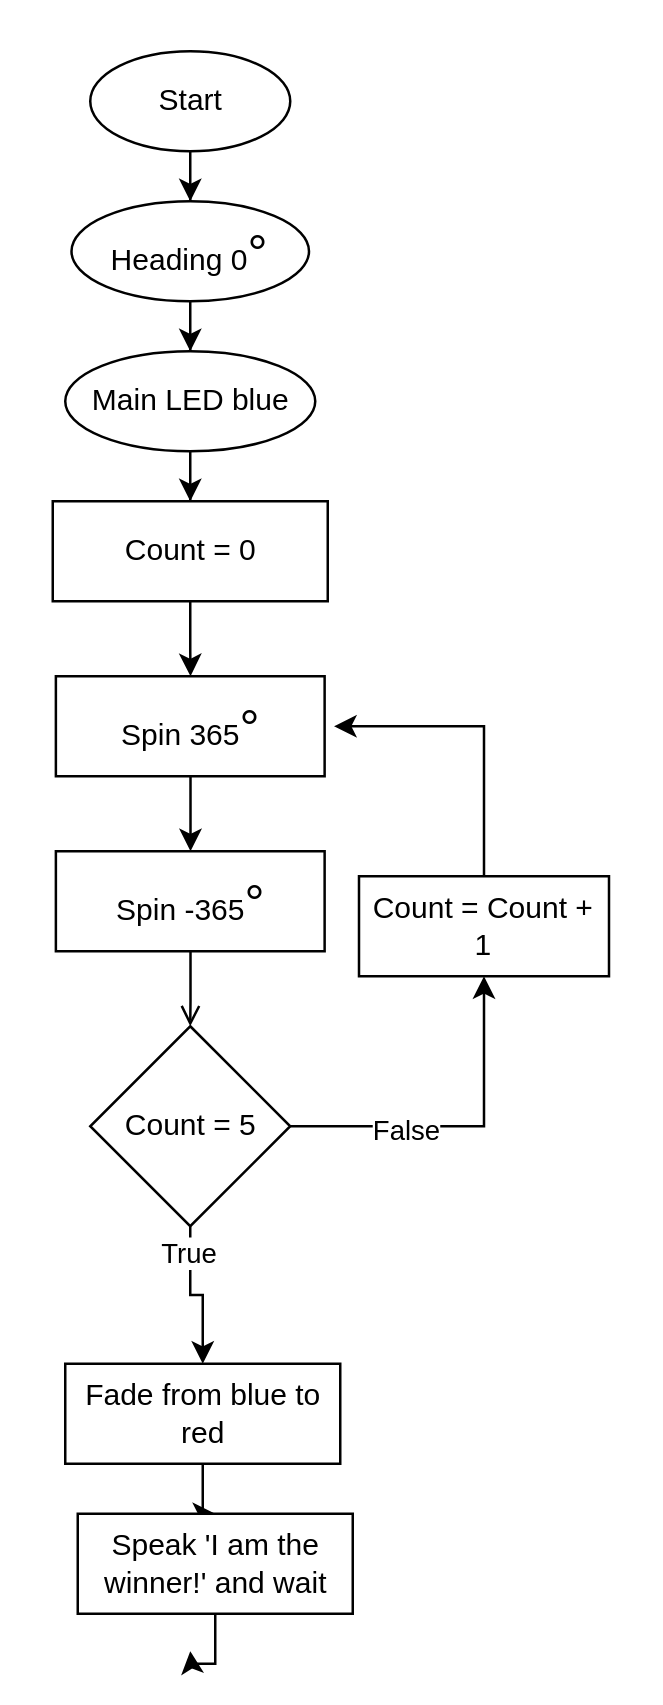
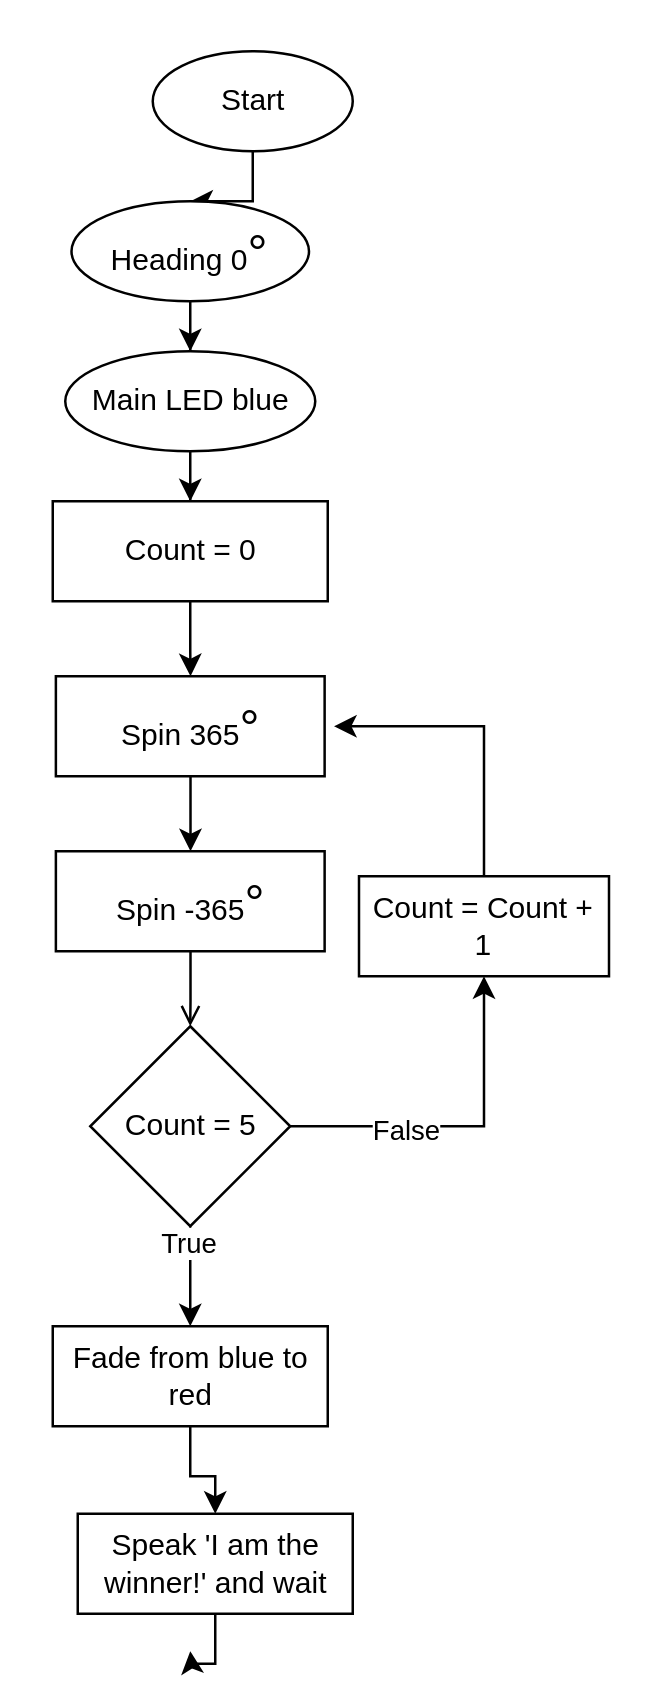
node "Start": moved (190, 101) -> (253, 101)
node "Fade from blue to red": moved (203, 1414) -> (190, 1376)
